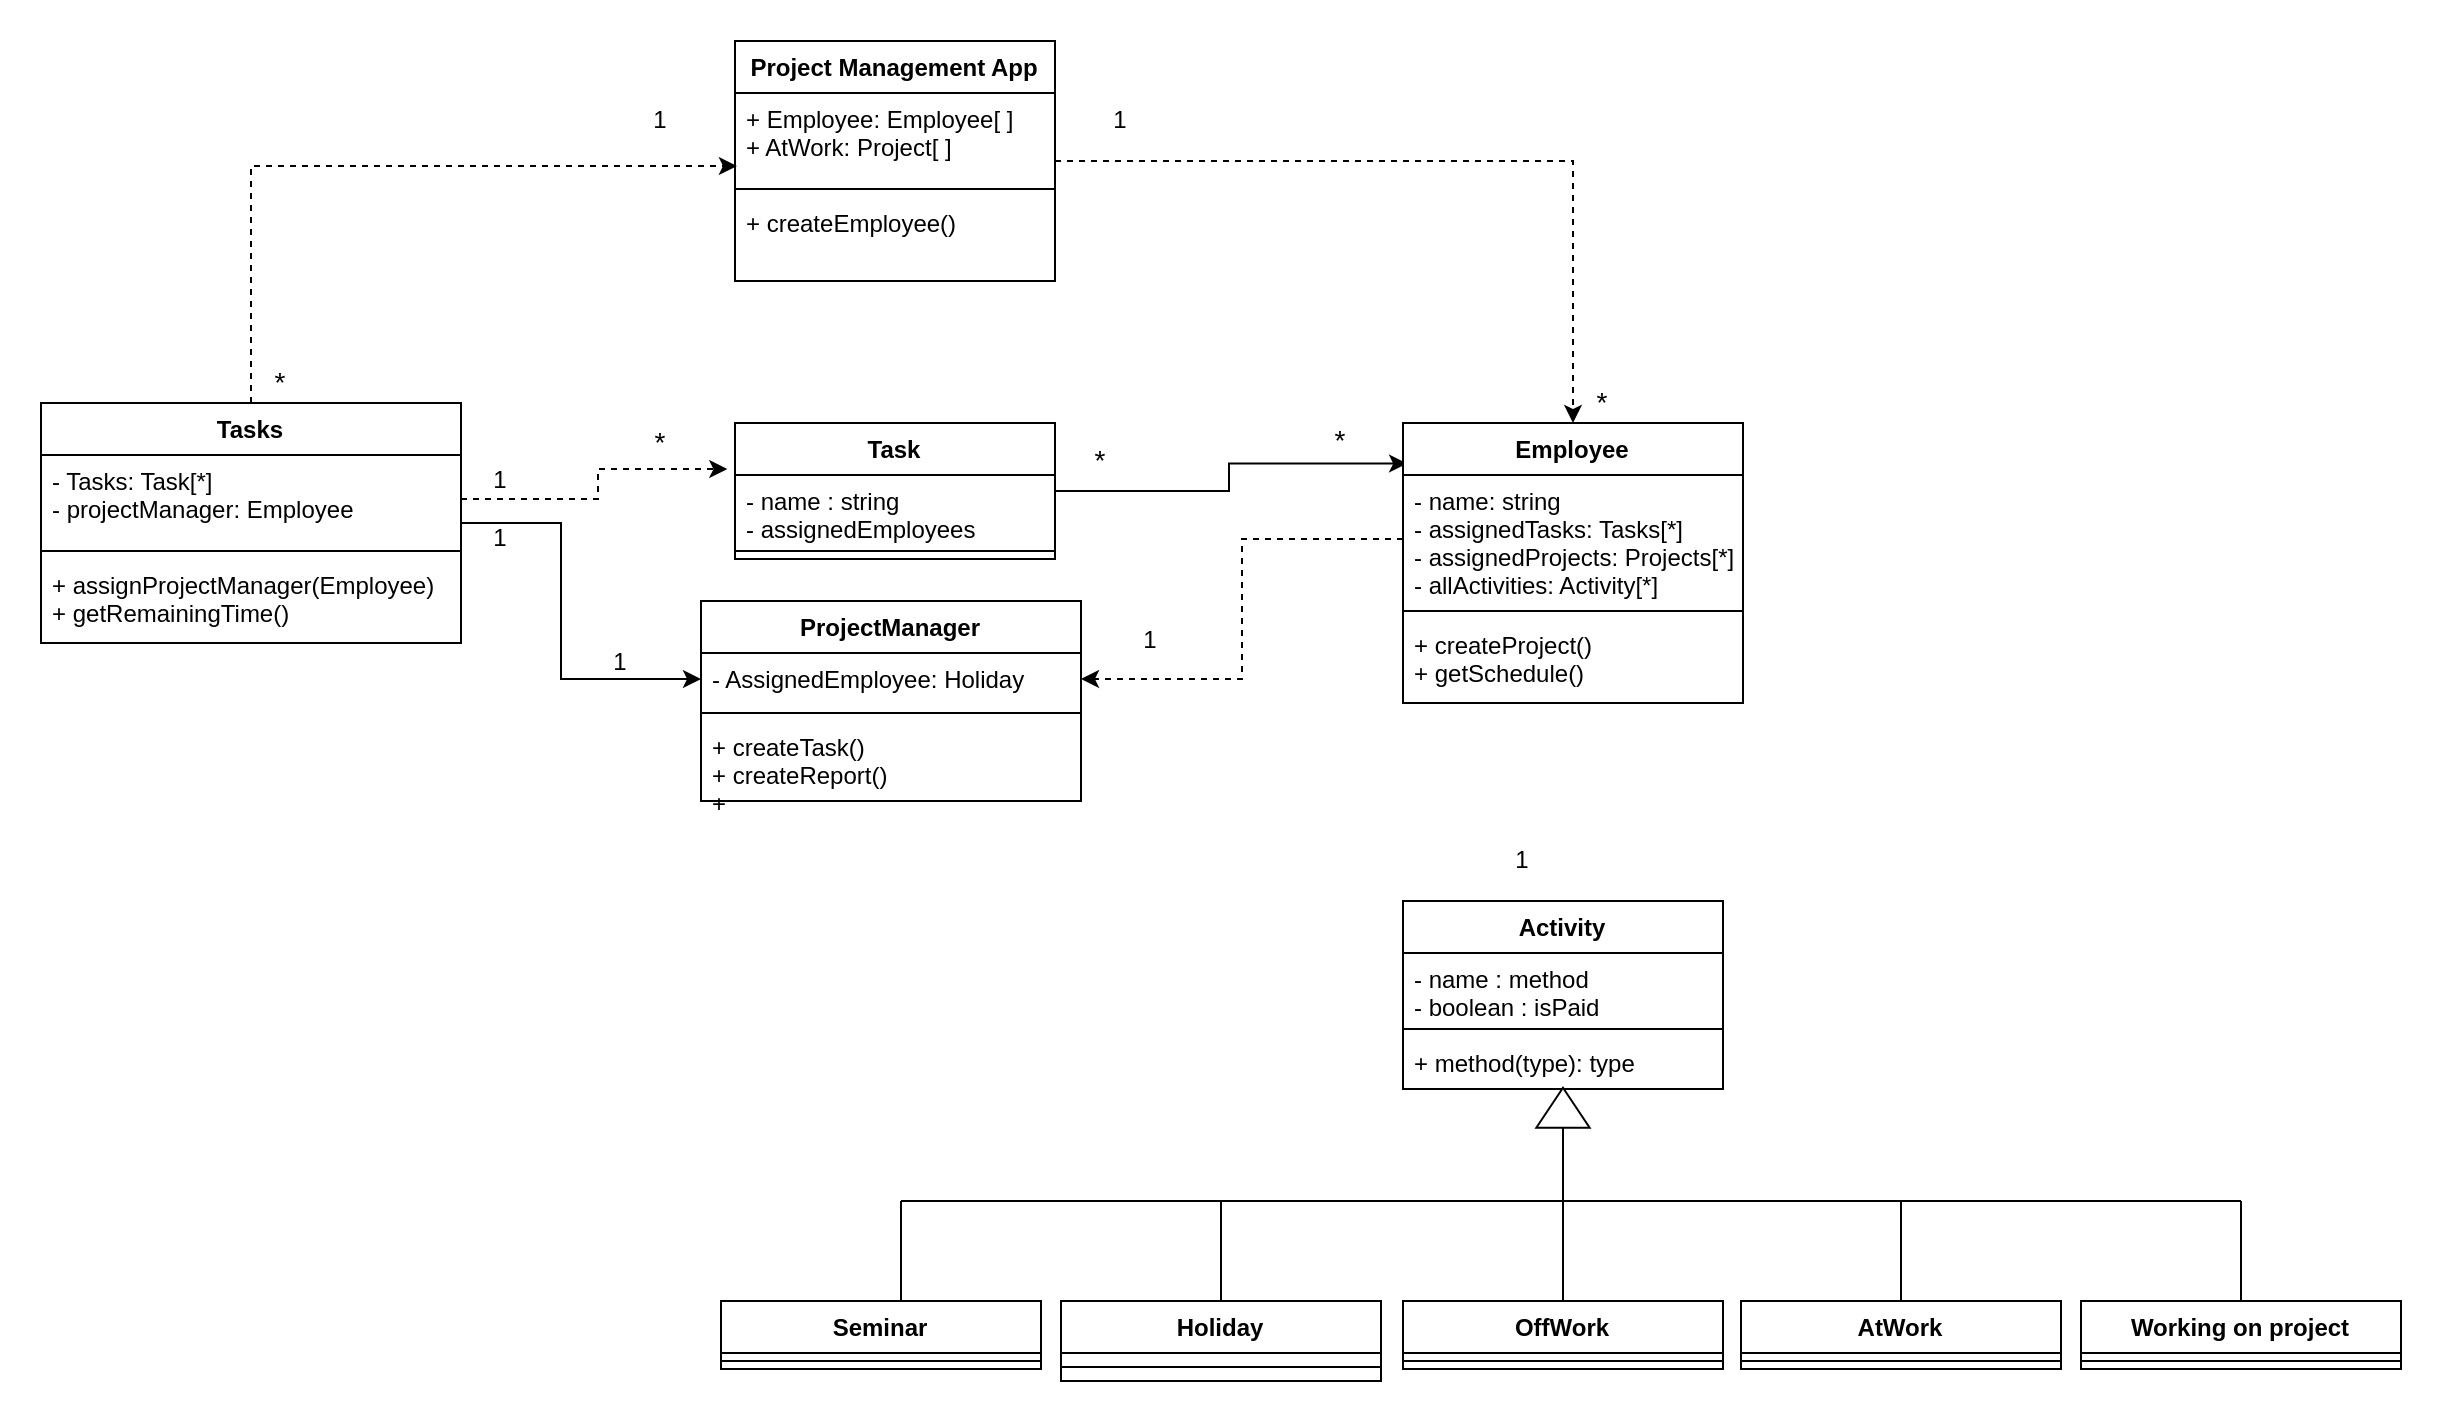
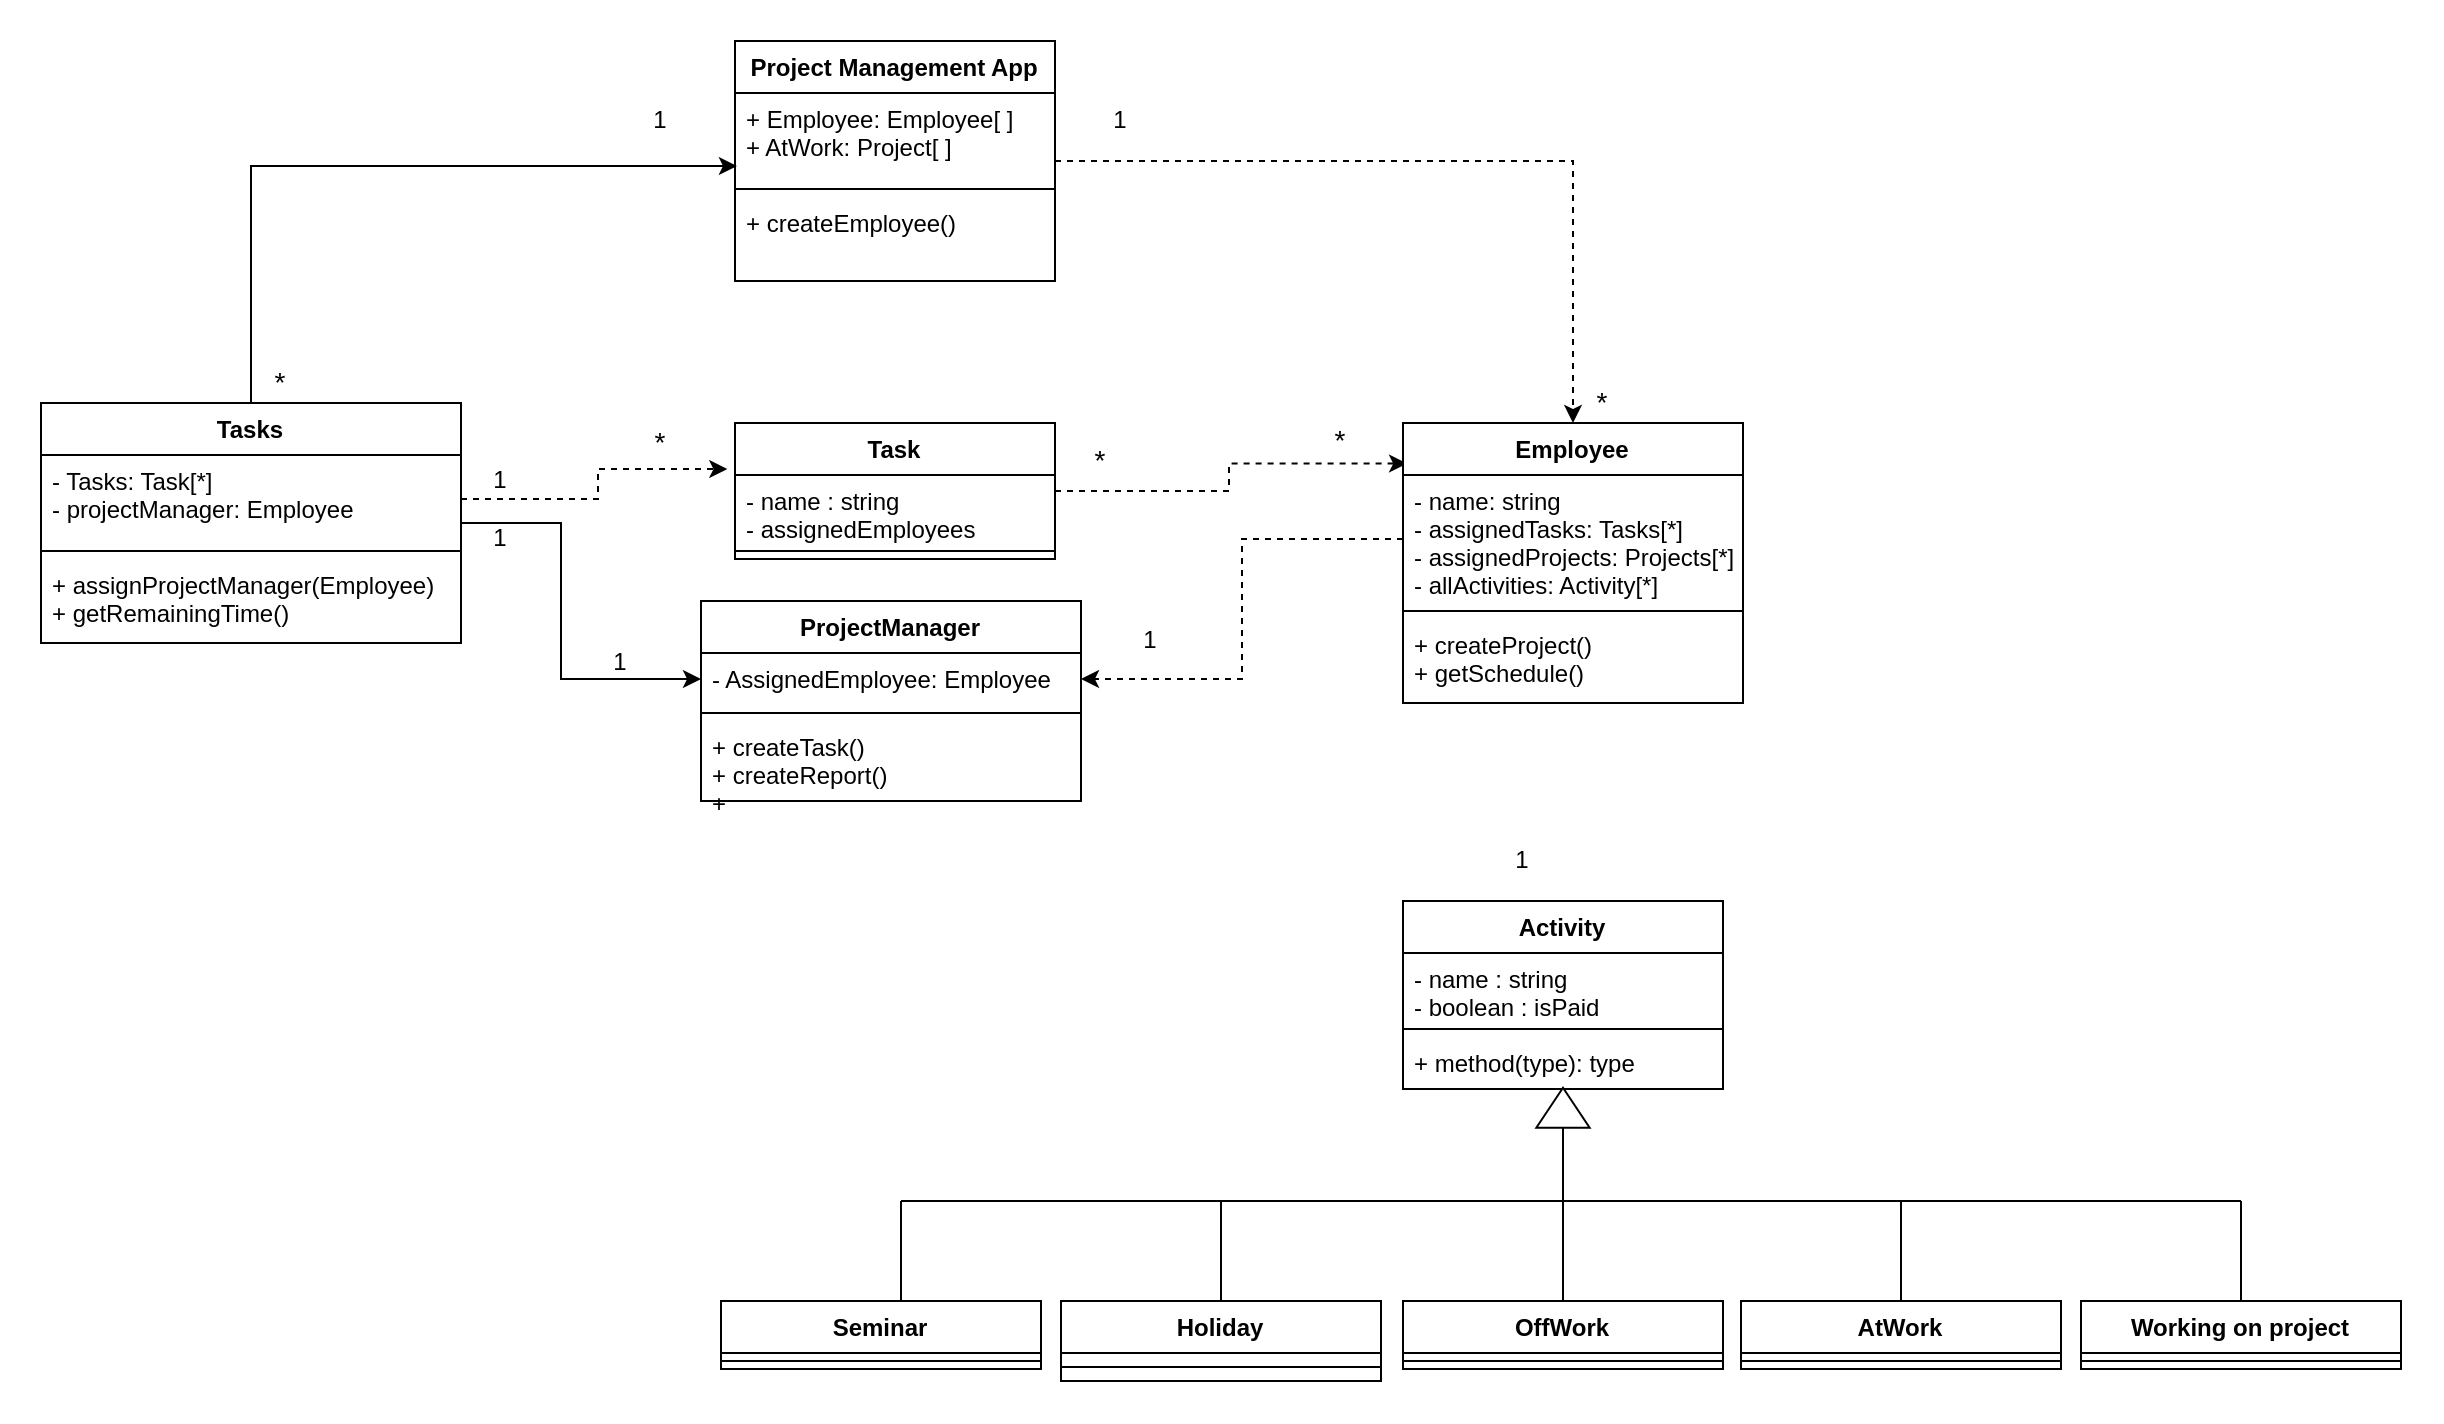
edge "Tasks" -> "+ Employee: Employee[ ] + AtWork: Project[ ]": style dashed -> solid
edge "Task" -> "Employee": style solid -> dashed
node "- AssignedEmployee: Holiday": label "- AssignedEmployee: Holiday" -> "- AssignedEmployee: Employee"
node "- name : method - boolean : isPaid": label "- name : method - boolean : isPaid" -> "- name : string - boolean : isPaid"
